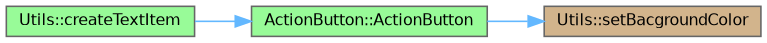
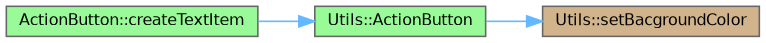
node "Utils::createTextItem": label "Utils::createTextItem" -> "ActionButton::createTextItem"
node "ActionButton::ActionButton": label "ActionButton::ActionButton" -> "Utils::ActionButton"
